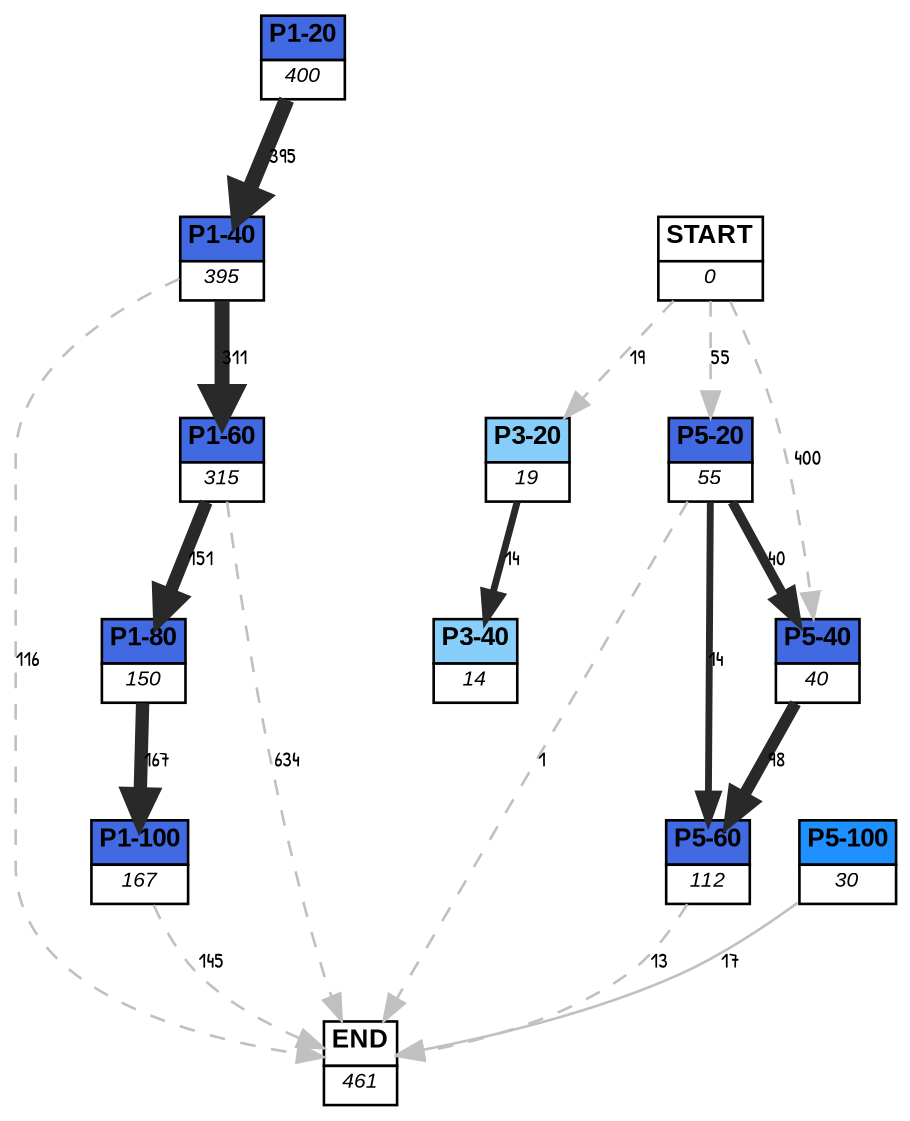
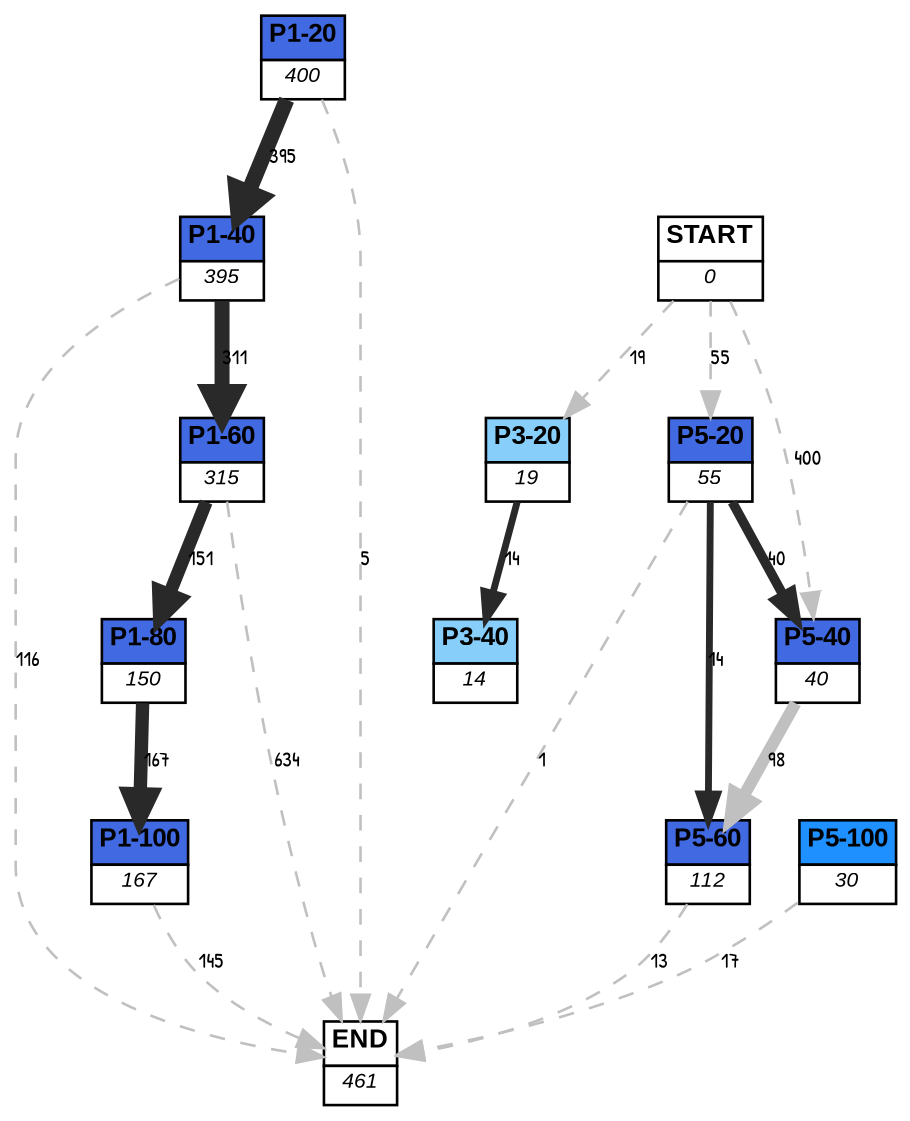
edge "P1-20" -> "END": added, label "5"
edge "P5-40" -> "P5-60": color grey16 -> grey
edge "P5-100" -> "END": style solid -> dashed
